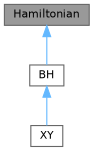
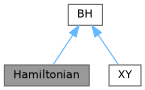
edge "BH" -> "Hamiltonian": reversed
